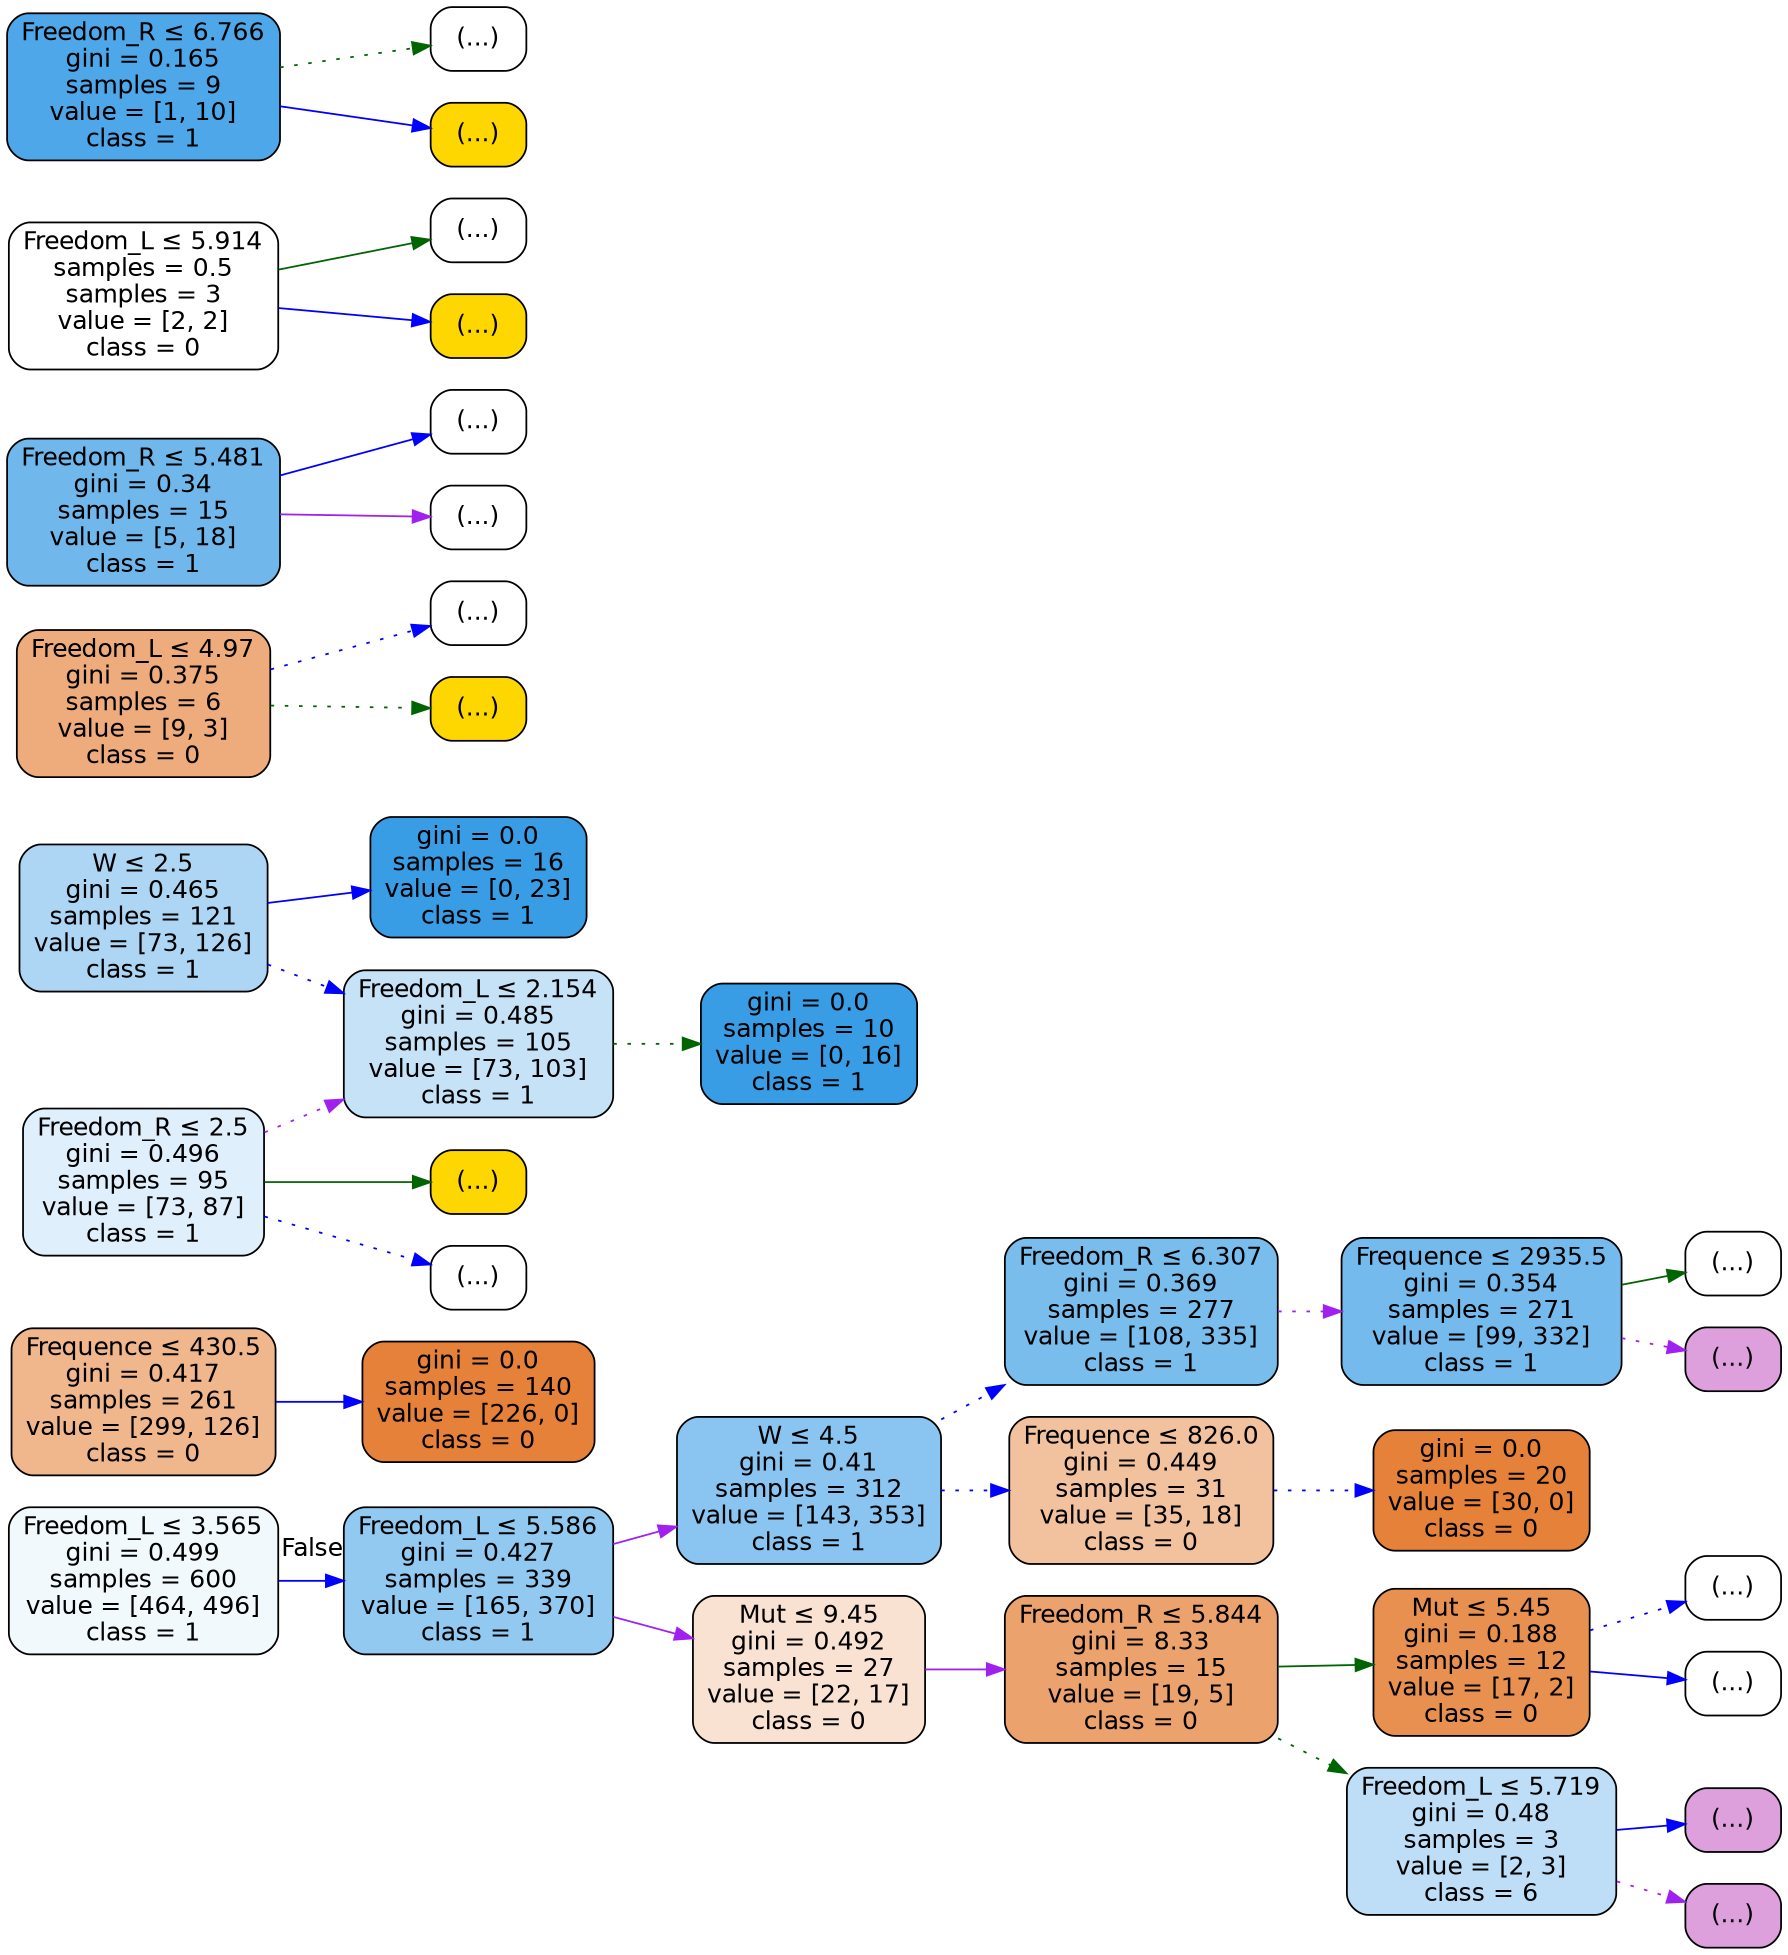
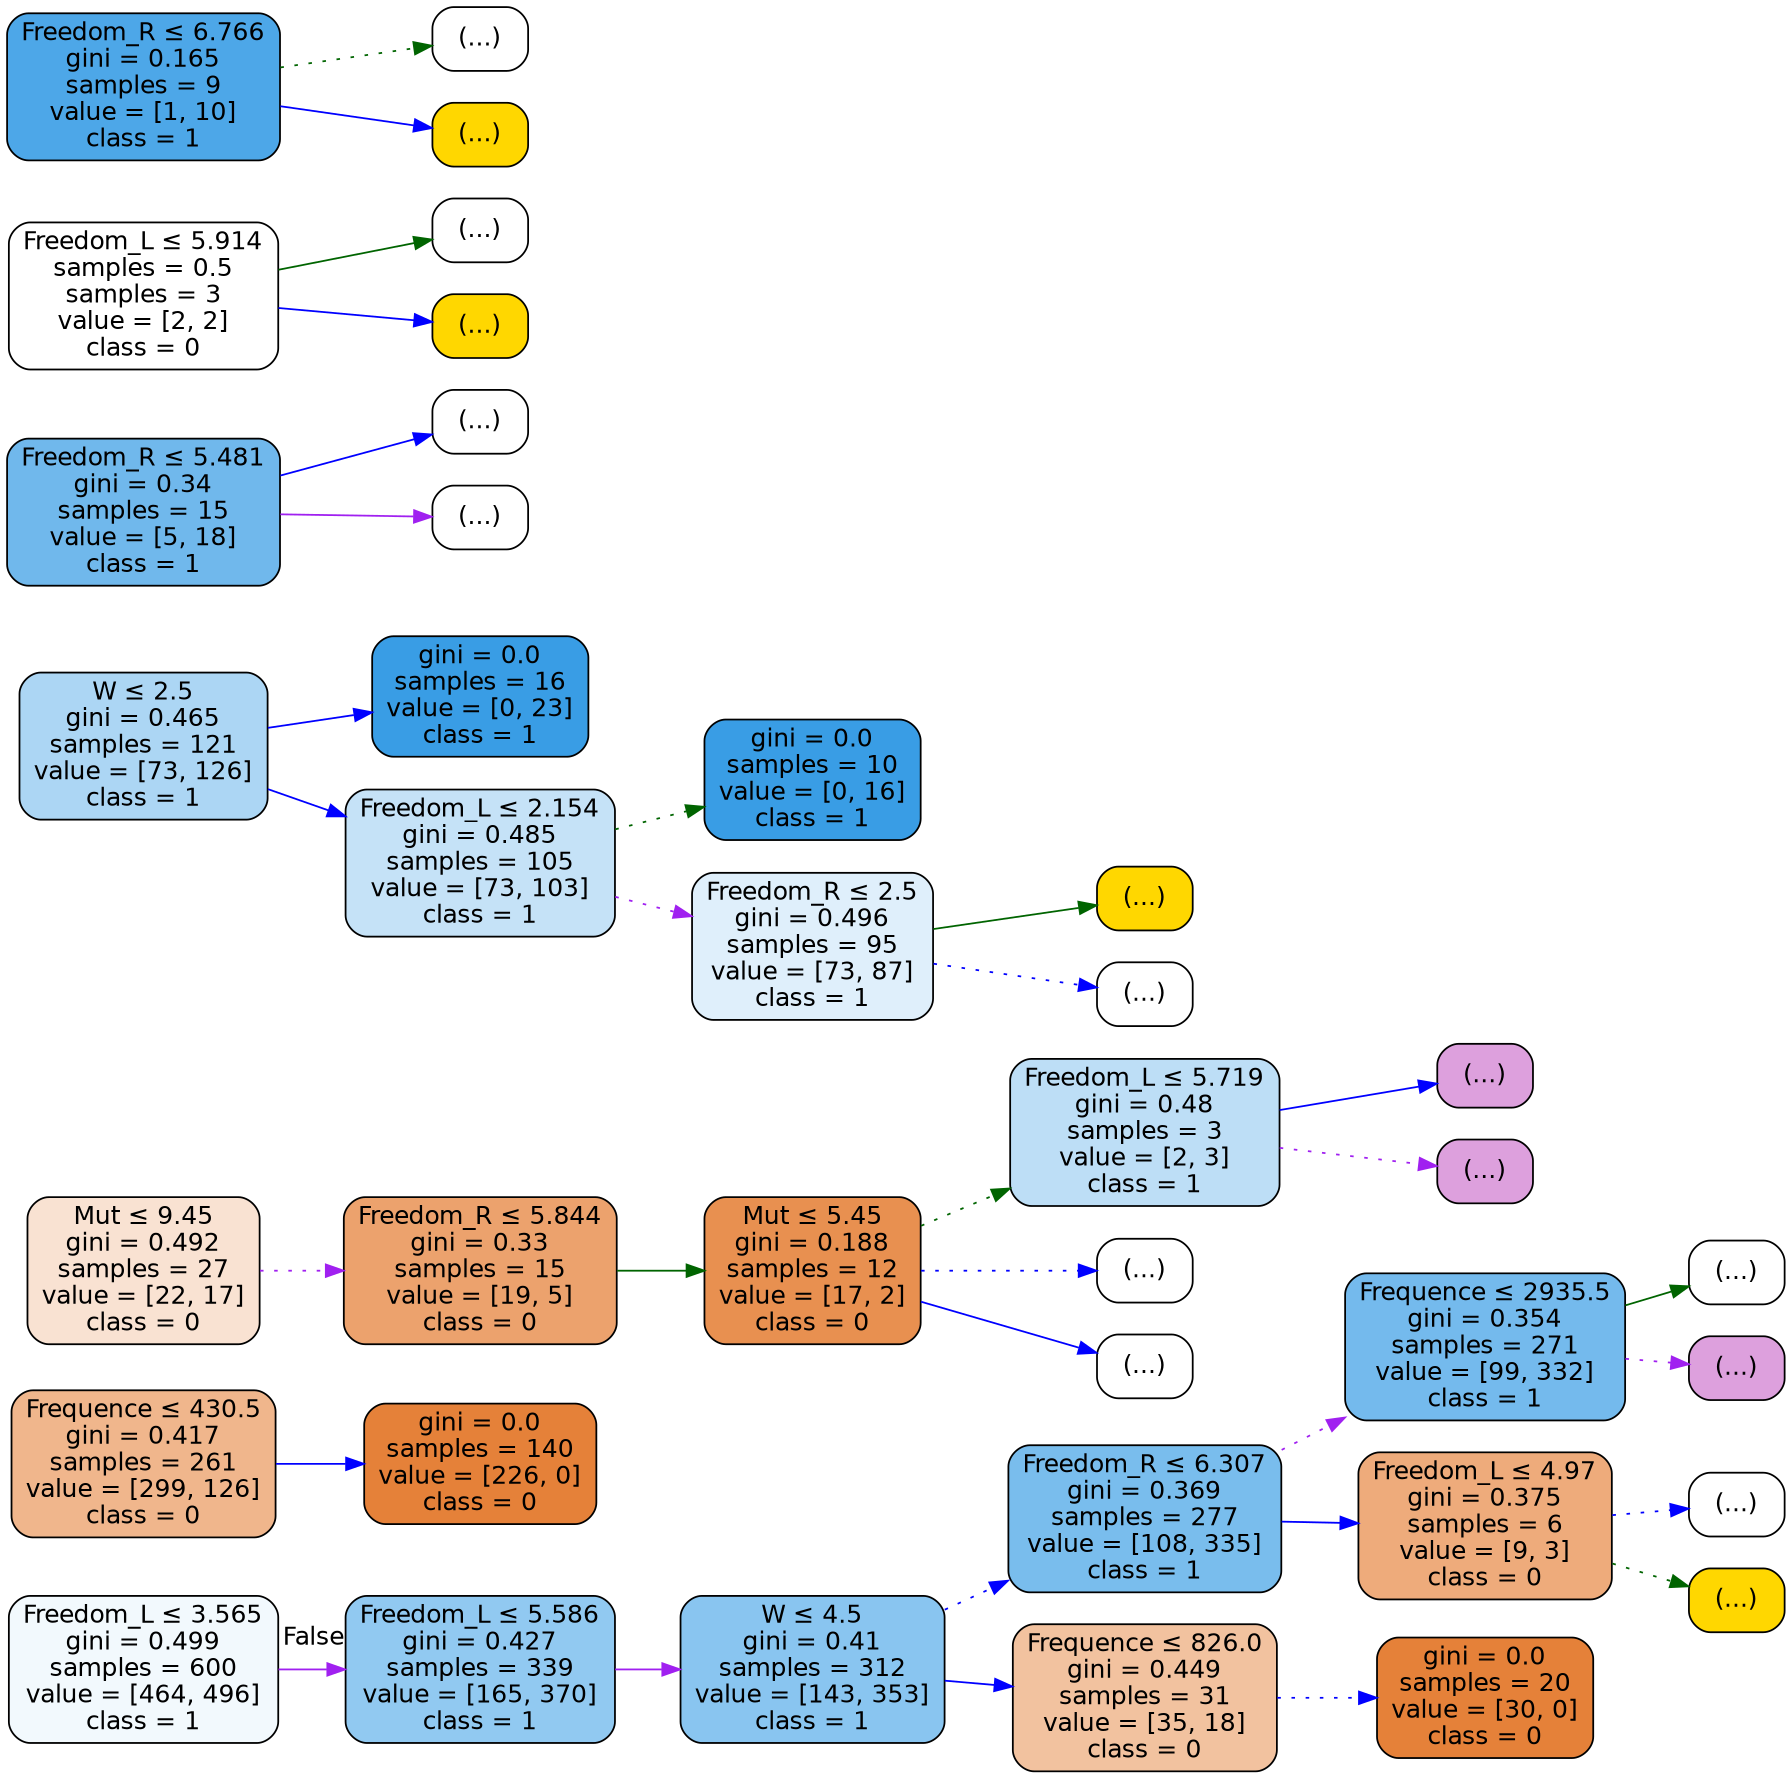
edge "W ≤ 2.5" -> "Freedom_L ≤ 2.154": style dotted -> solid
edge "Freedom_R ≤ 2.5" -> "Freedom_L ≤ 2.154": reversed
edge "W ≤ 4.5" -> "Frequence ≤ 826.0": style dotted -> solid
edge "Freedom_R ≤ 6.307" -> "Freedom_L ≤ 4.97": added
edge "Freedom_L ≤ 3.565" -> "Freedom_L ≤ 5.586": color blue -> purple
edge "Freedom_L ≤ 5.586" -> "Mut ≤ 9.45": removed
node "Freedom_R ≤ 5.844": text "gini = 8.33" -> "gini = 0.33"
edge "Mut ≤ 9.45" -> "Freedom_R ≤ 5.844": style solid -> dotted
edge "Freedom_R ≤ 5.844" -> "Freedom_L ≤ 5.719": now "Mut ≤ 5.45" -> "Freedom_L ≤ 5.719"
node "Freedom_L ≤ 5.719": text "class = 6" -> "class = 1"
